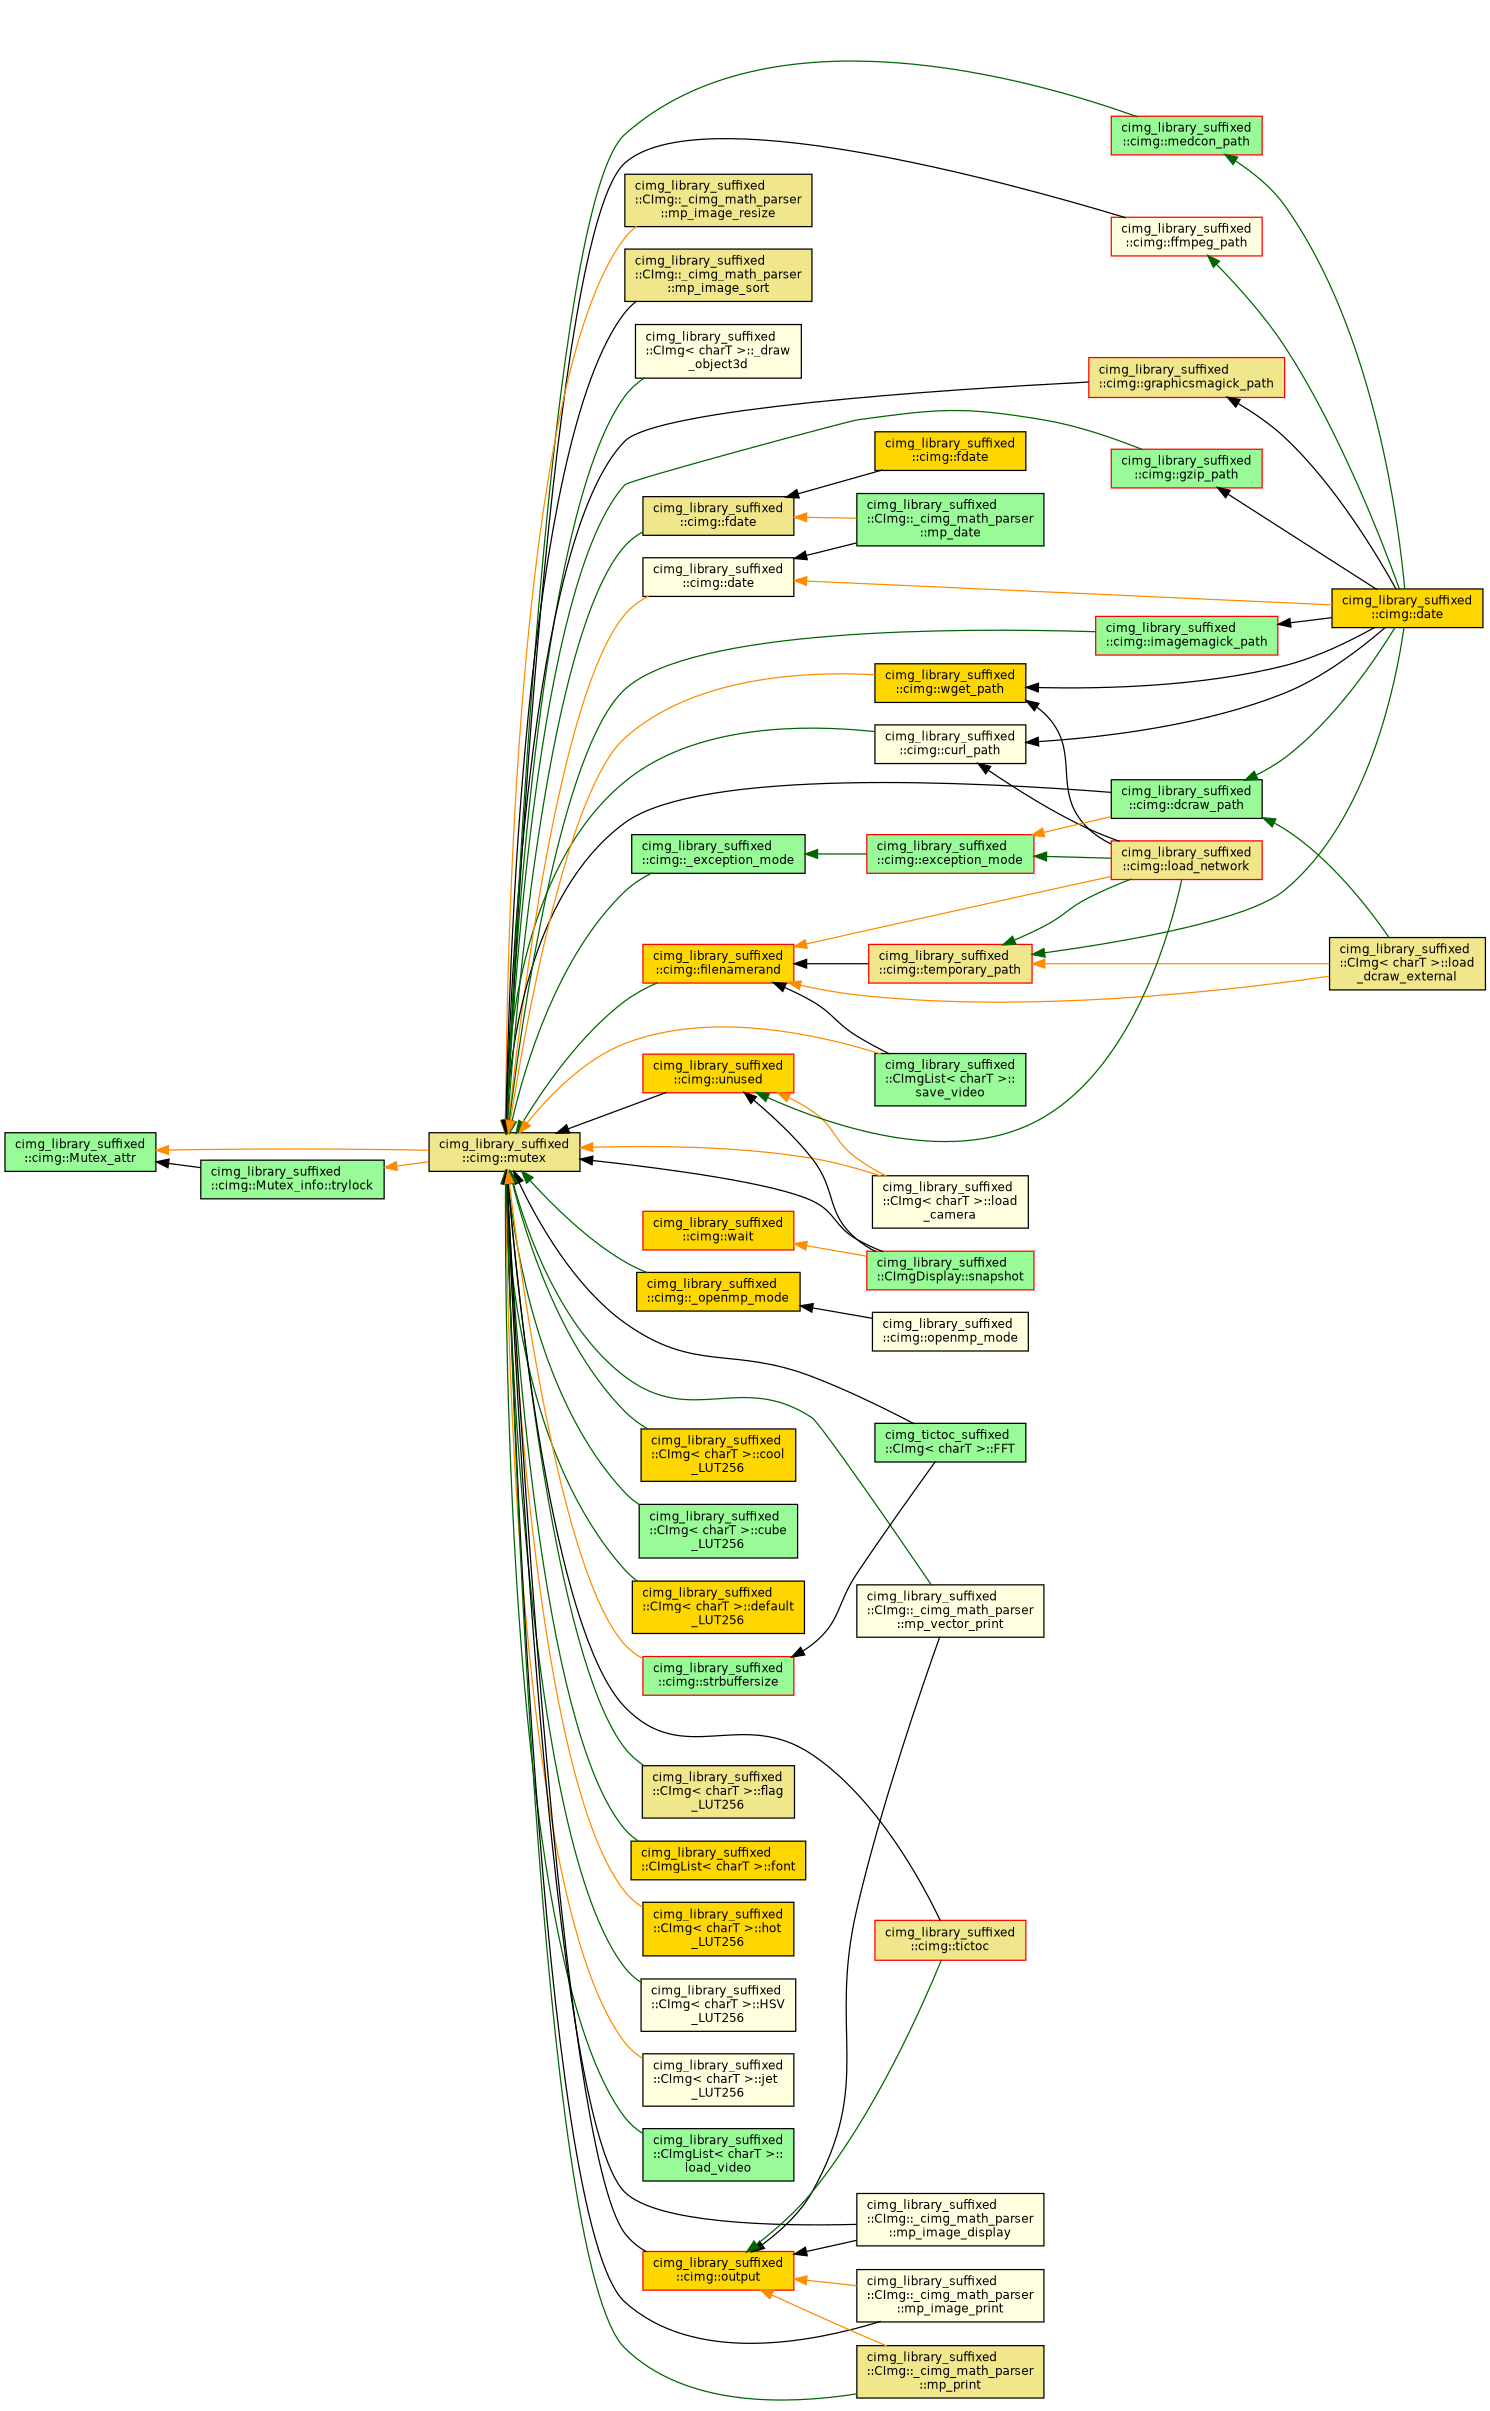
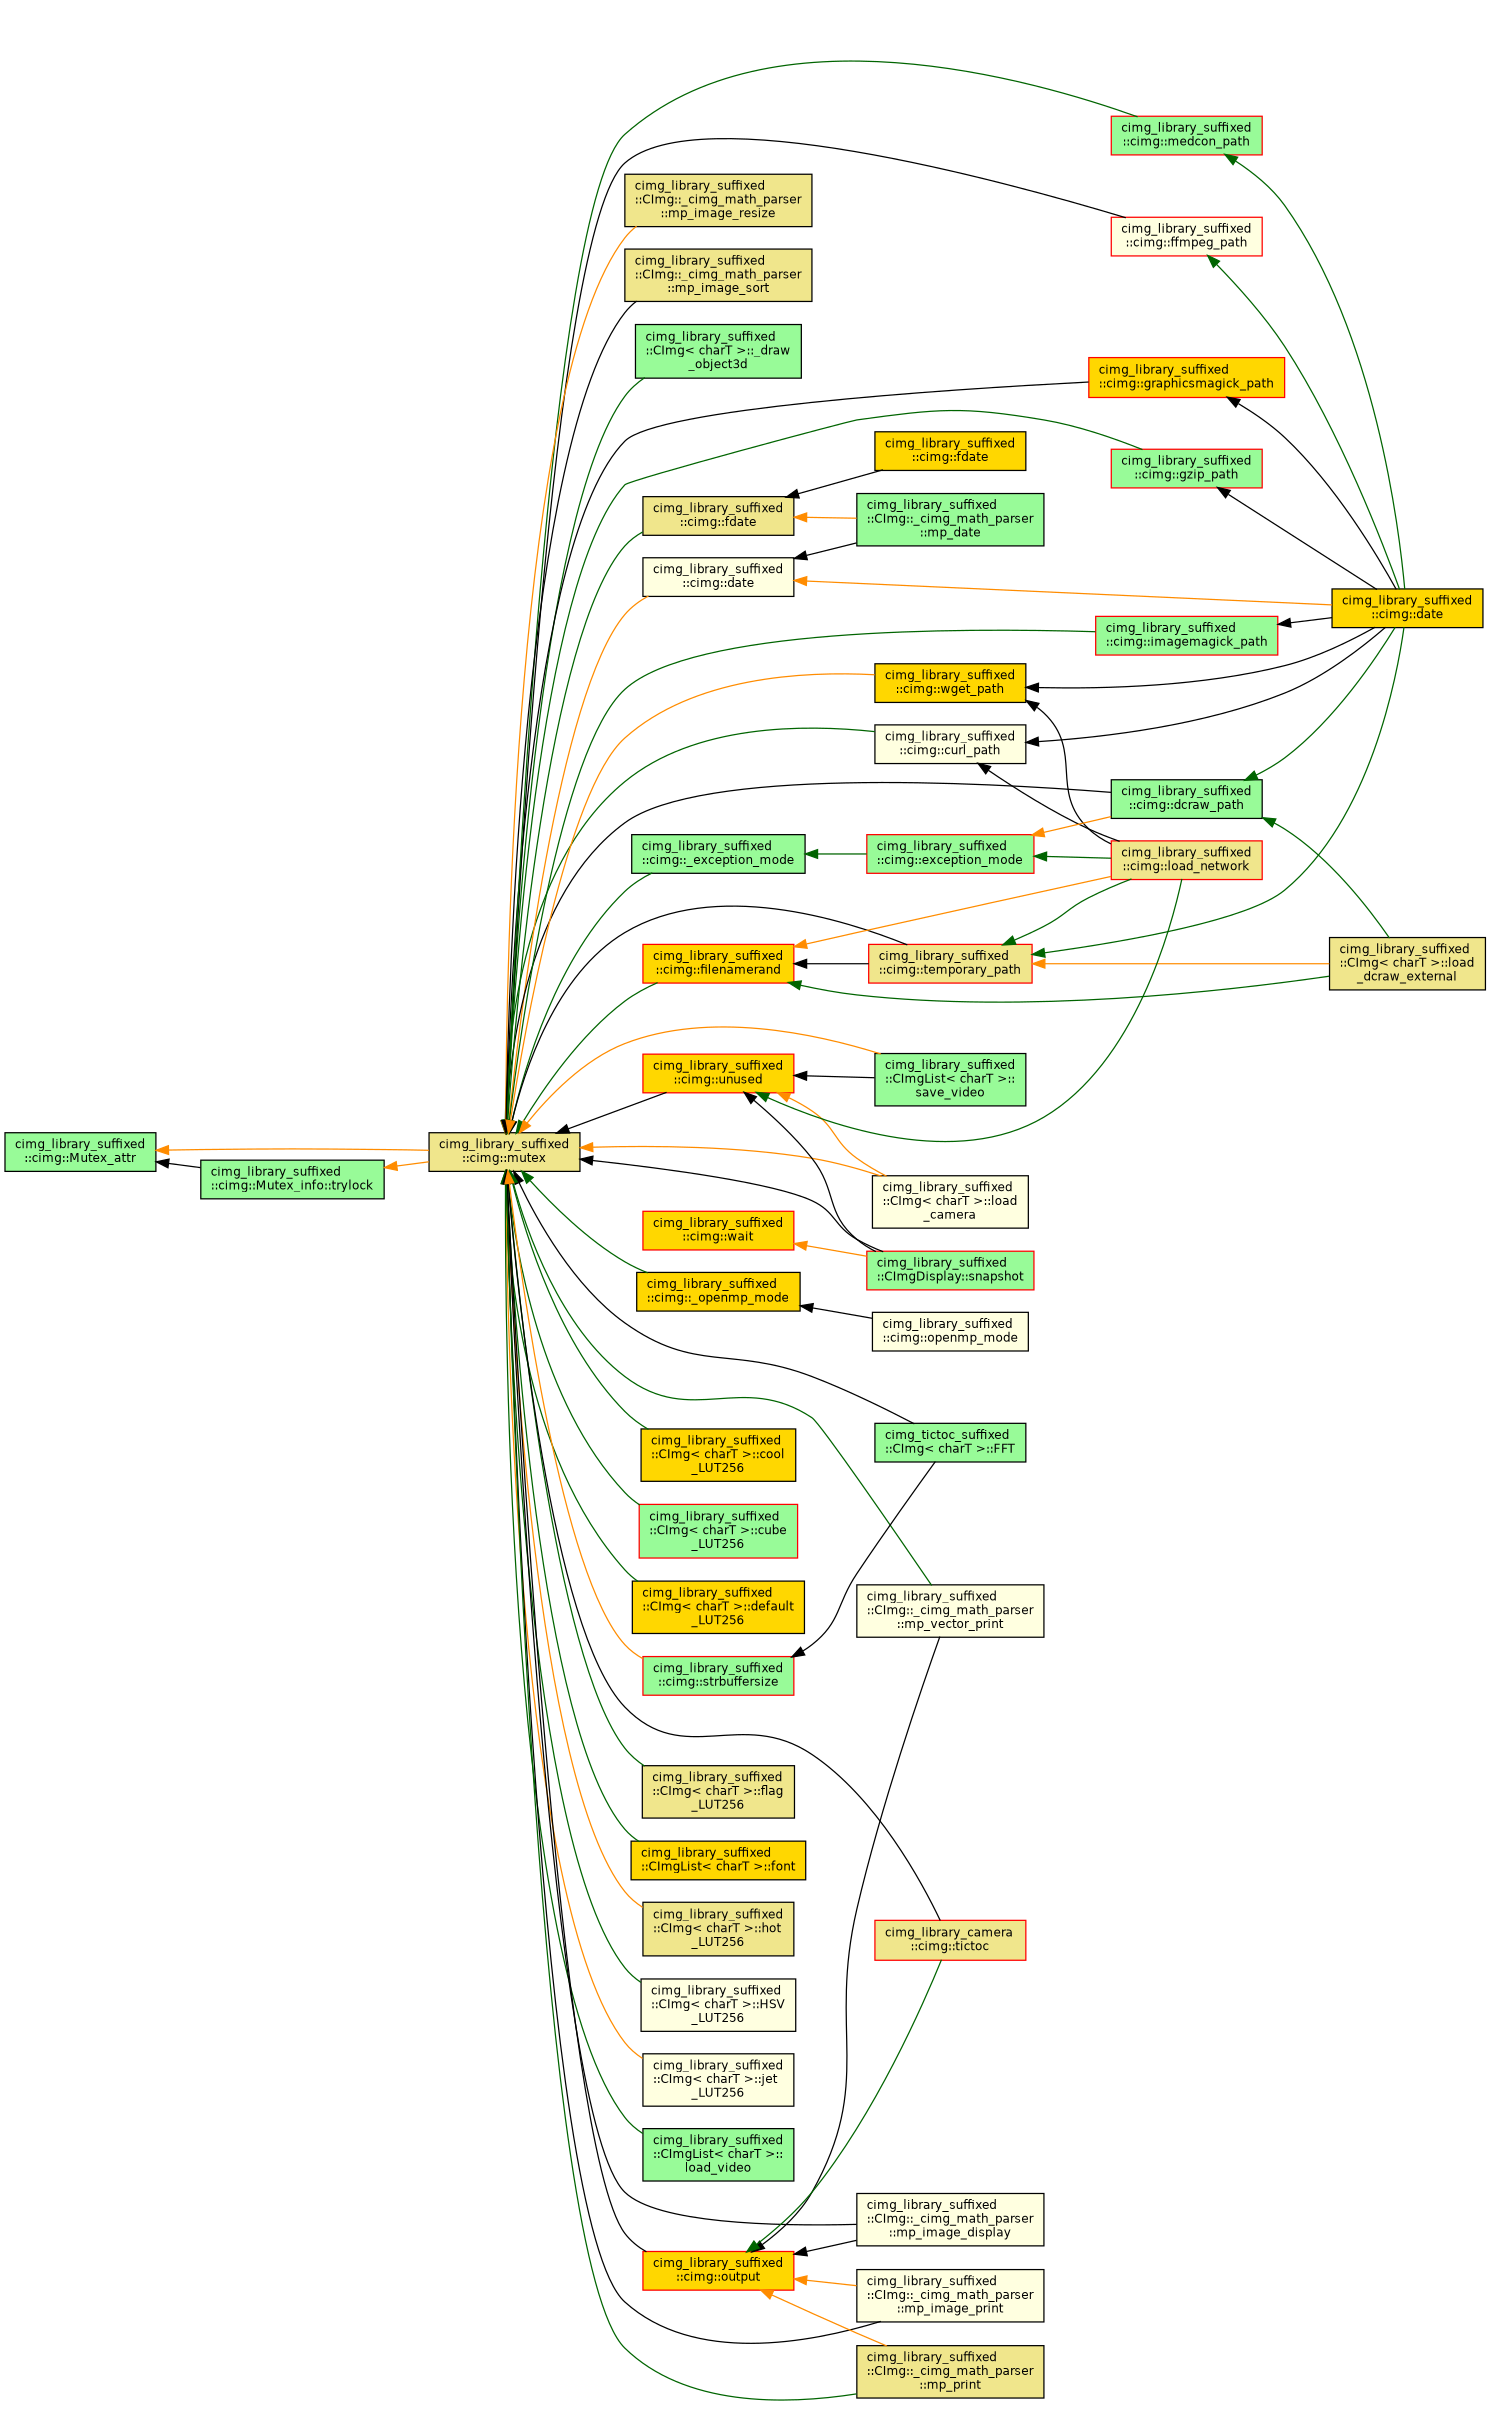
node "cimg_library_suffixed ::CImg< charT >::_draw _object3d": fillcolor lightyellow -> palegreen
node "cimg_library_suffixed ::cimg::graphicsmagick_path": fillcolor khaki -> gold
edge "cimg_library_suffixed ::cimg::temporary_path" -> "cimg_library_suffixed ::cimg::mutex": added
edge "cimg_library_suffixed ::CImg< charT >::load _dcraw_external" -> "cimg_library_suffixed ::cimg::filenamerand": color darkorange -> darkgreen
edge "cimg_library_suffixed ::CImgList< charT >:: save_video" -> "cimg_library_suffixed ::cimg::filenamerand": now "cimg_library_suffixed ::CImgList< charT >:: save_video" -> "cimg_library_suffixed ::cimg::unused"
node "cimg_library_suffixed ::CImg< charT >::cube _LUT256": color black -> red
node "cimg_library_suffixed ::CImg< charT >::hot _LUT256": fillcolor gold -> khaki
node "cimg_library_suffixed ::cimg::tictoc": label "cimg_library_suffixed ::cimg::tictoc" -> "cimg_library_camera ::cimg::tictoc"
